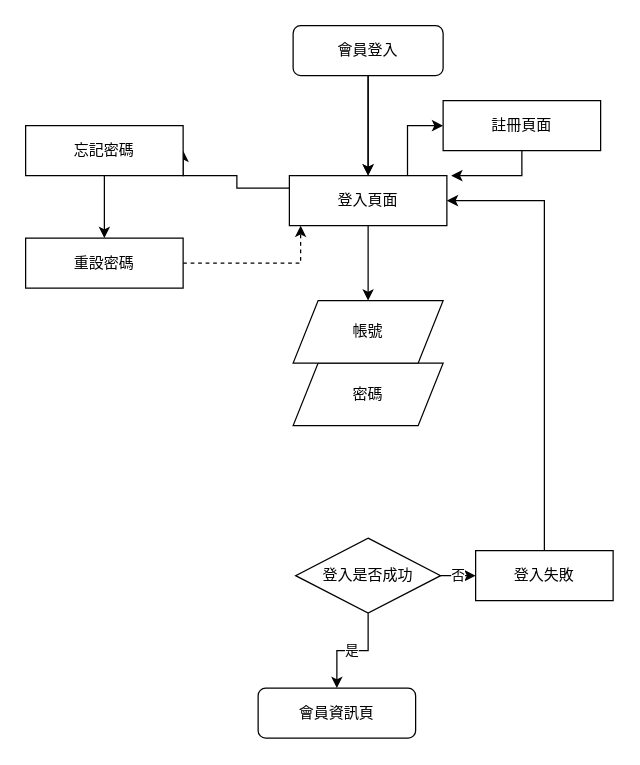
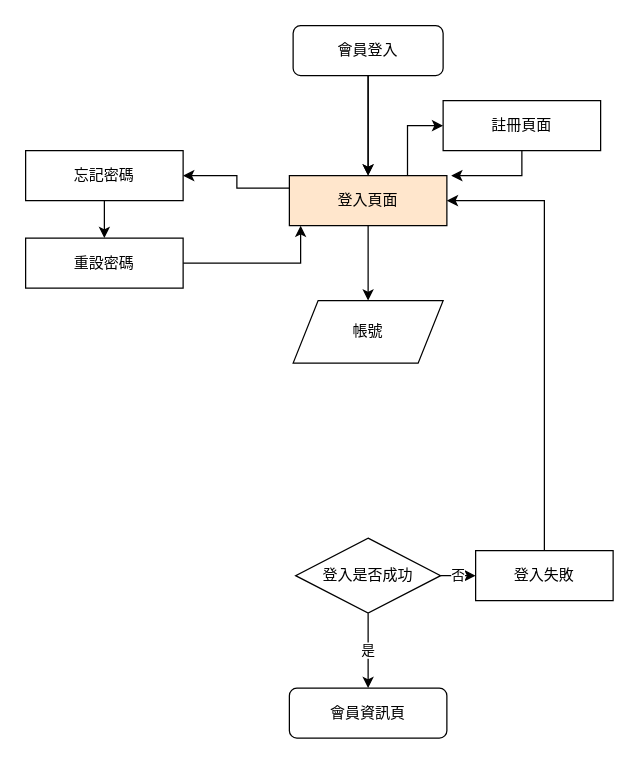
node "忘記密碼": moved (104, 151) -> (104, 176)
node "登入頁面": fillcolor #ffffff -> #ffe6cc
edge "重設密碼" -> "登入頁面": style dashed -> solid
node "密碼": removed
node "會員資訊頁": moved (337, 713) -> (368, 713)
